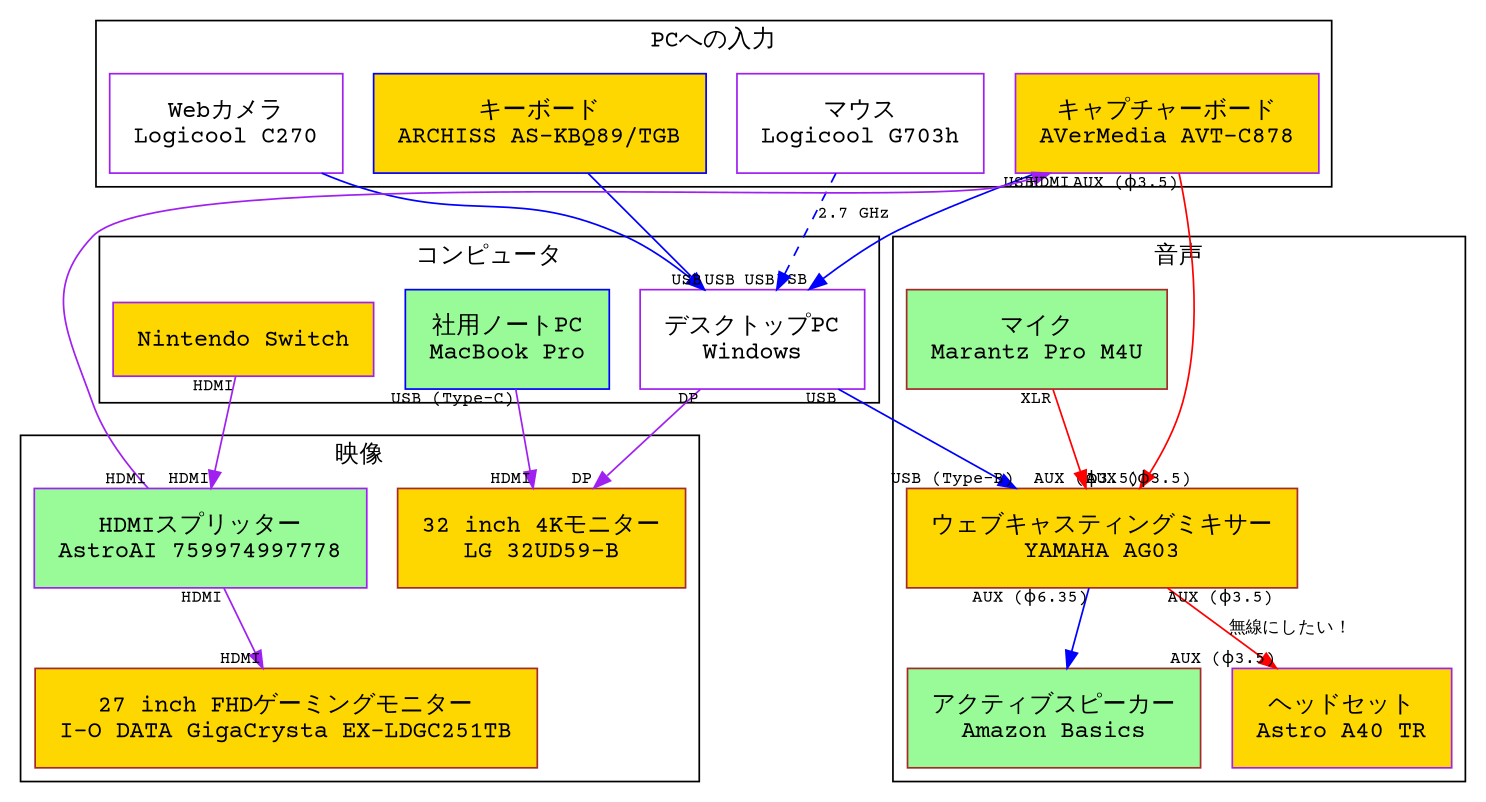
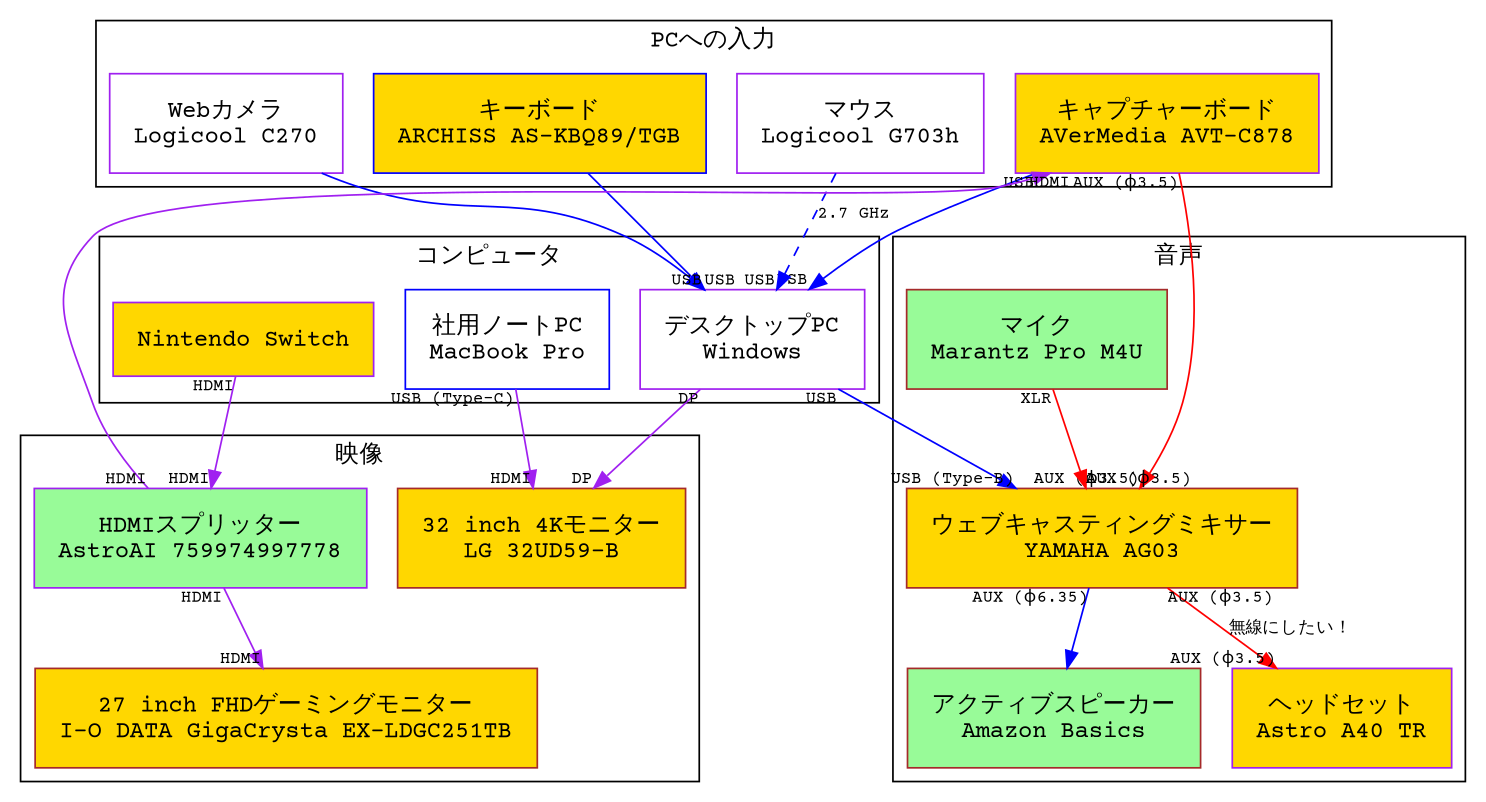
node "社用ノートPC MacBook Pro": fillcolor palegreen -> white
